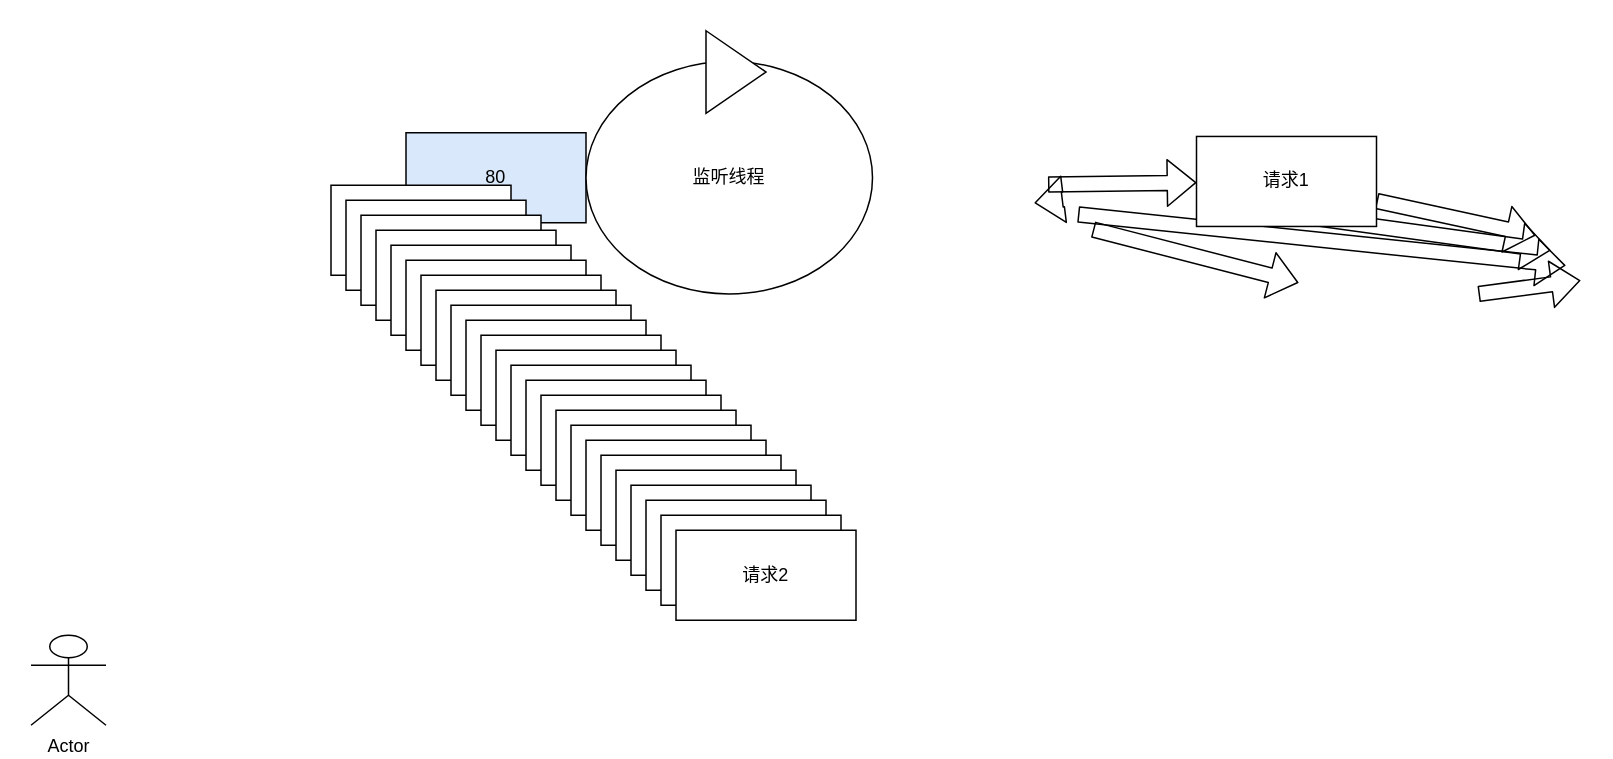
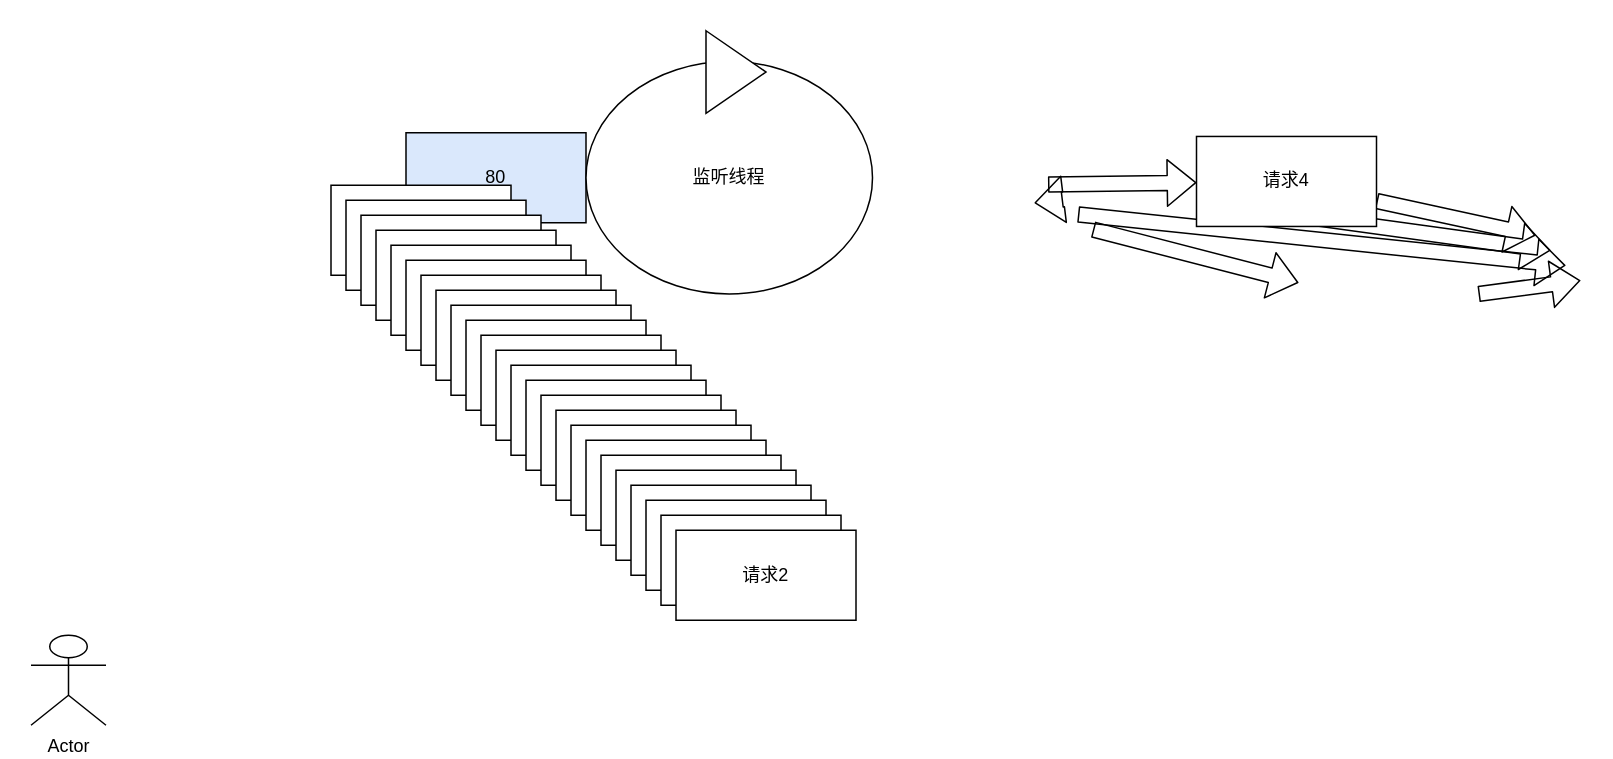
node "请求1": label "请求1" -> "请求4"
